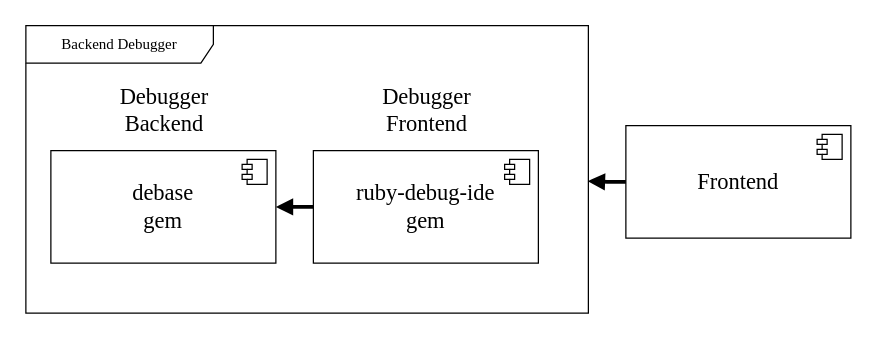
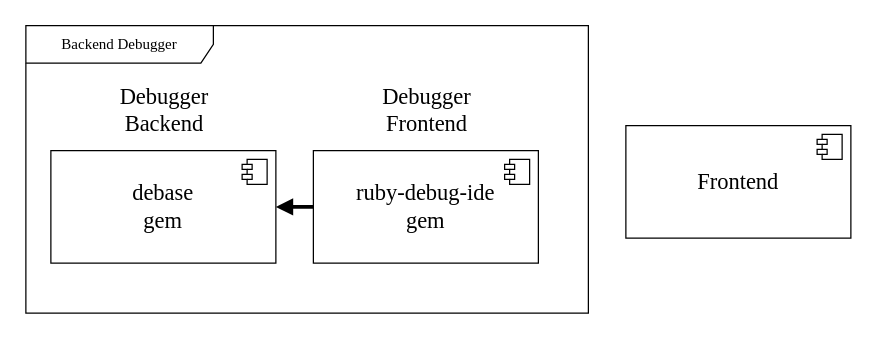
edge "Frontend" -> "Backend Debugger": removed
